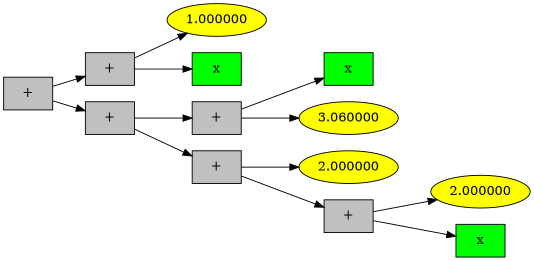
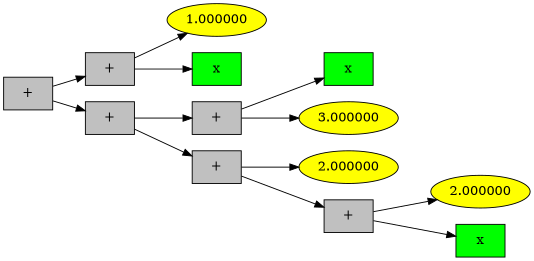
node "3.060000": label "3.060000" -> "3.000000"
